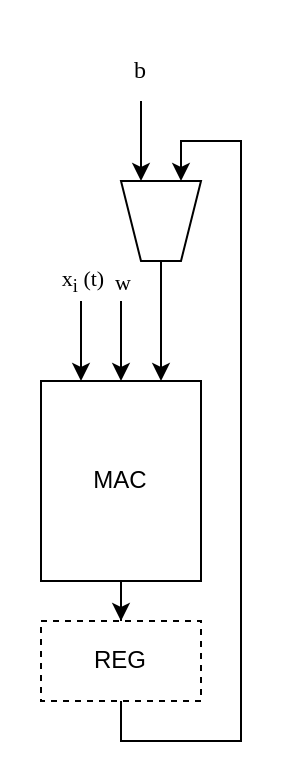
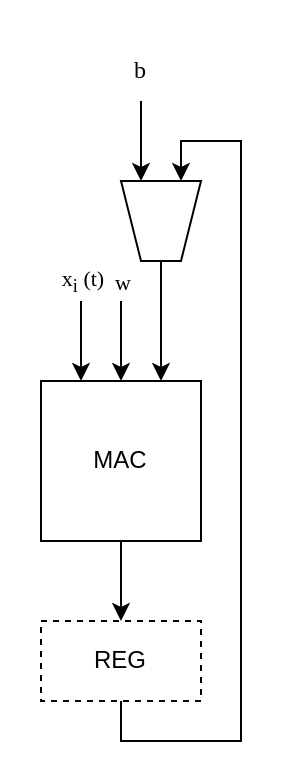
node "MAC": size 160x200 -> 160x160
